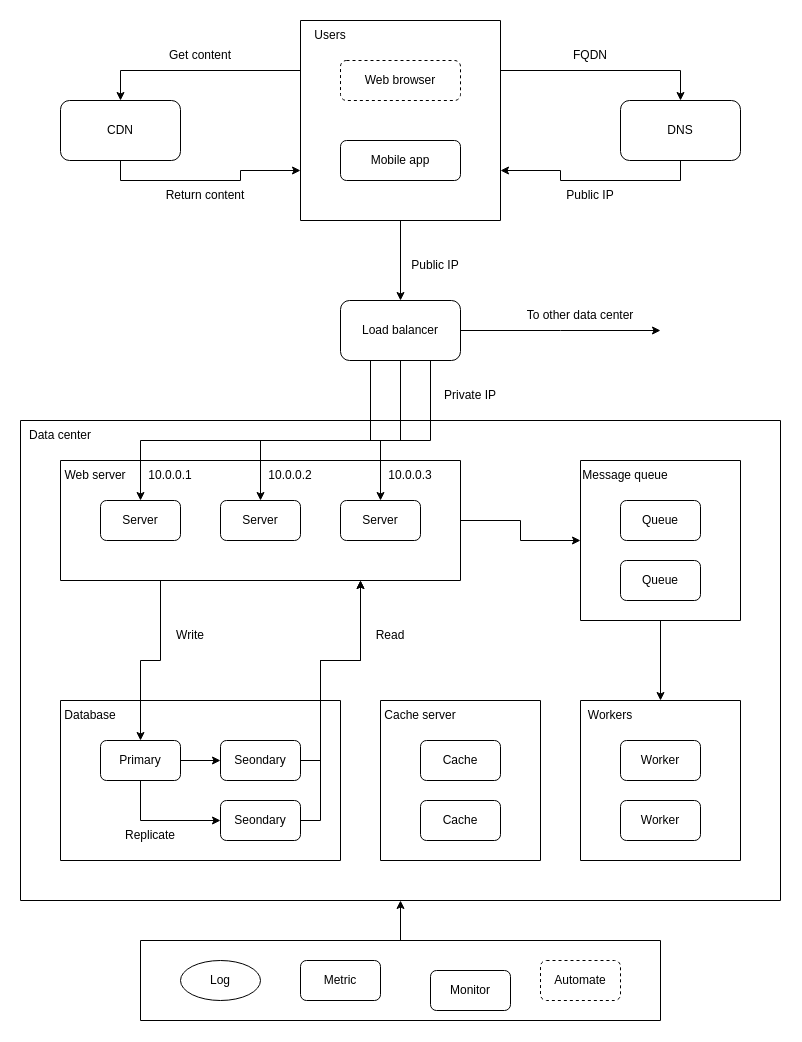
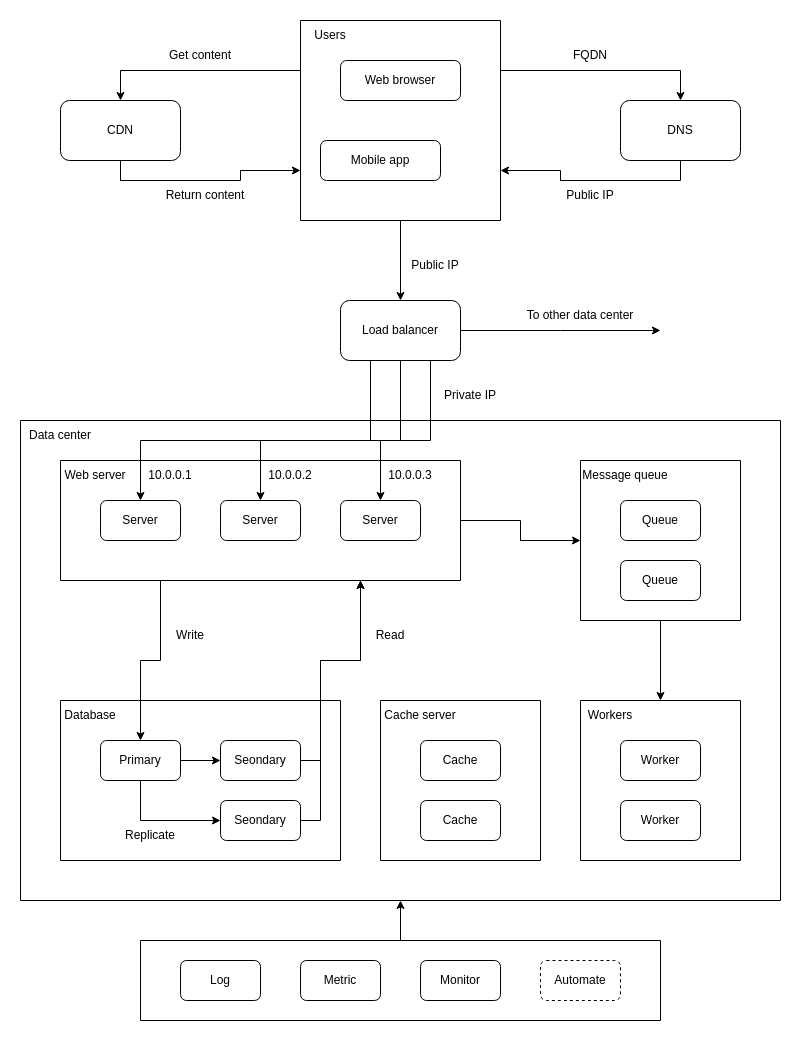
node "Web browser": style dashed -> solid
node "Mobile app": moved (401, 161) -> (381, 161)
node "Log": shape ellipse -> rounded rectangle
node "Monitor": moved (471, 991) -> (461, 981)
